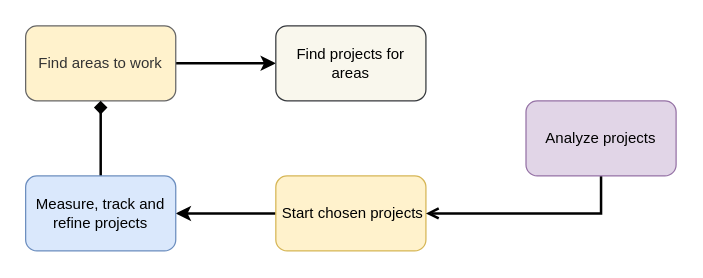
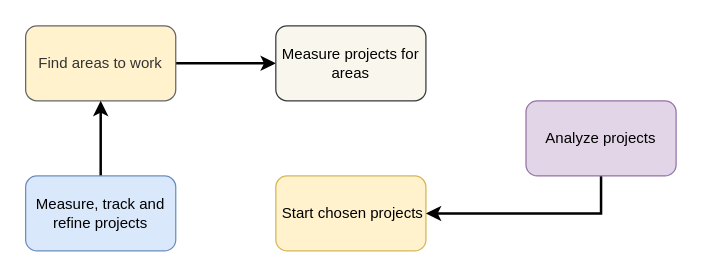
node "Find projects for areas": label "Find projects for areas" -> "Measure projects for areas"
edge "Measure, track and refine projects" -> "Find areas to work": arrowhead diamond -> classic
edge "Start chosen projects" -> "Measure, track and refine projects": removed
edge "Analyze projects" -> "Start chosen projects": arrowhead open -> classic
